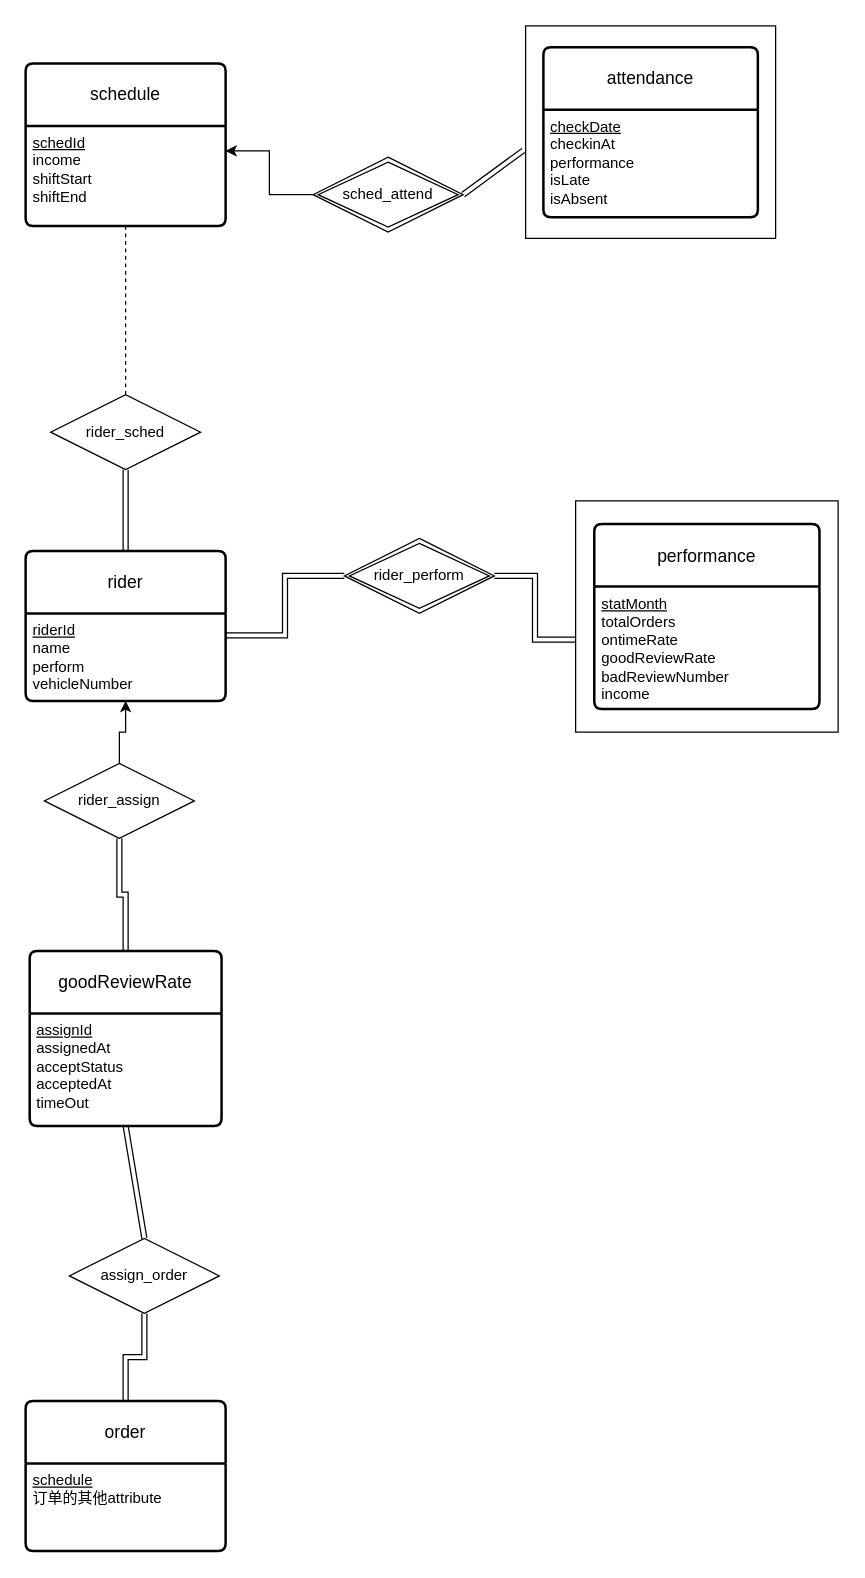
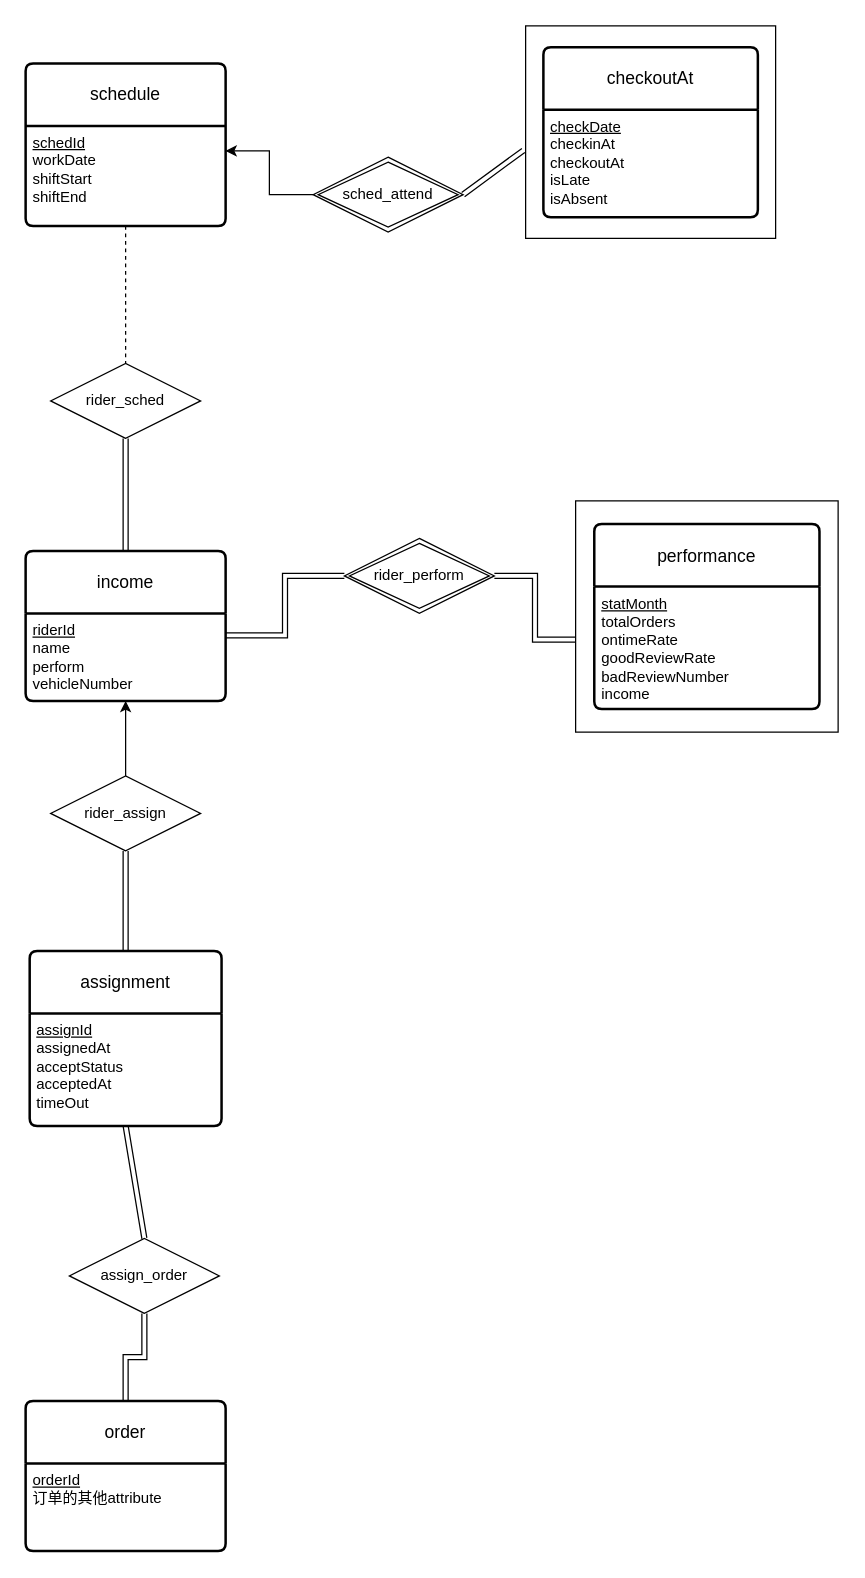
node "attendance": label "attendance" -> "checkoutAt"
node "checkDate checkinAt performance isLate isAbsent": label "checkDate checkinAt performance isLate isAbsent" -> "checkDate checkinAt checkoutAt isLate isAbsent"
node "schedId income shiftStart shiftEnd": label "schedId income shiftStart shiftEnd" -> "schedId workDate shiftStart shiftEnd"
node "rider_sched": moved (126, 432) -> (126, 401)
node "rider": label "rider" -> "income"
node "rider_assign": moved (119, 801) -> (126, 813)
node "goodReviewRate": label "goodReviewRate" -> "assignment"
node "schedule 订单的其他attribute": label "schedule 订单的其他attribute" -> "orderId 订单的其他attribute"
